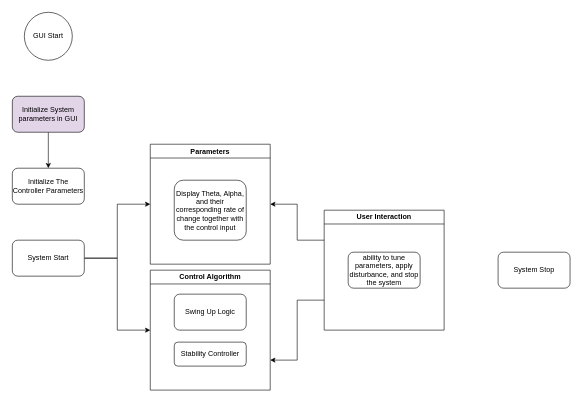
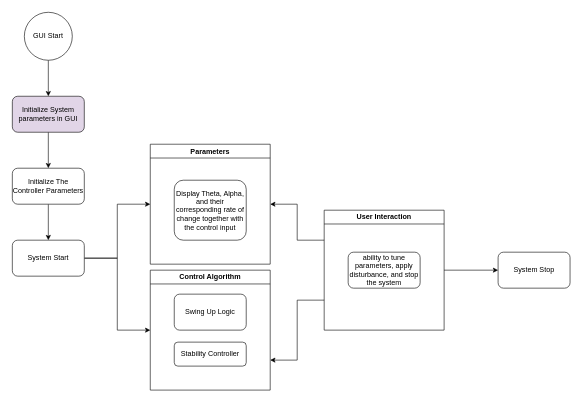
edge "GUI Start" -> "Initialize System parameters in GUI": added
edge "Initialize The Controller Parameters" -> "System Start": added
edge "User Interaction" -> "System Stop": added
